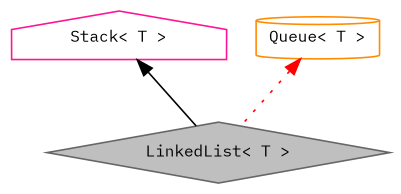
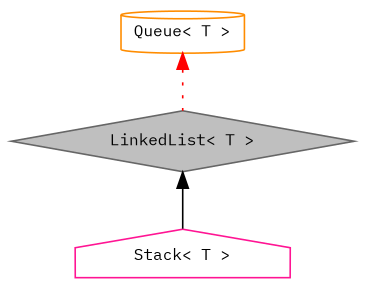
edge "LinkedList< T >" -> "Stack< T >": reversed
